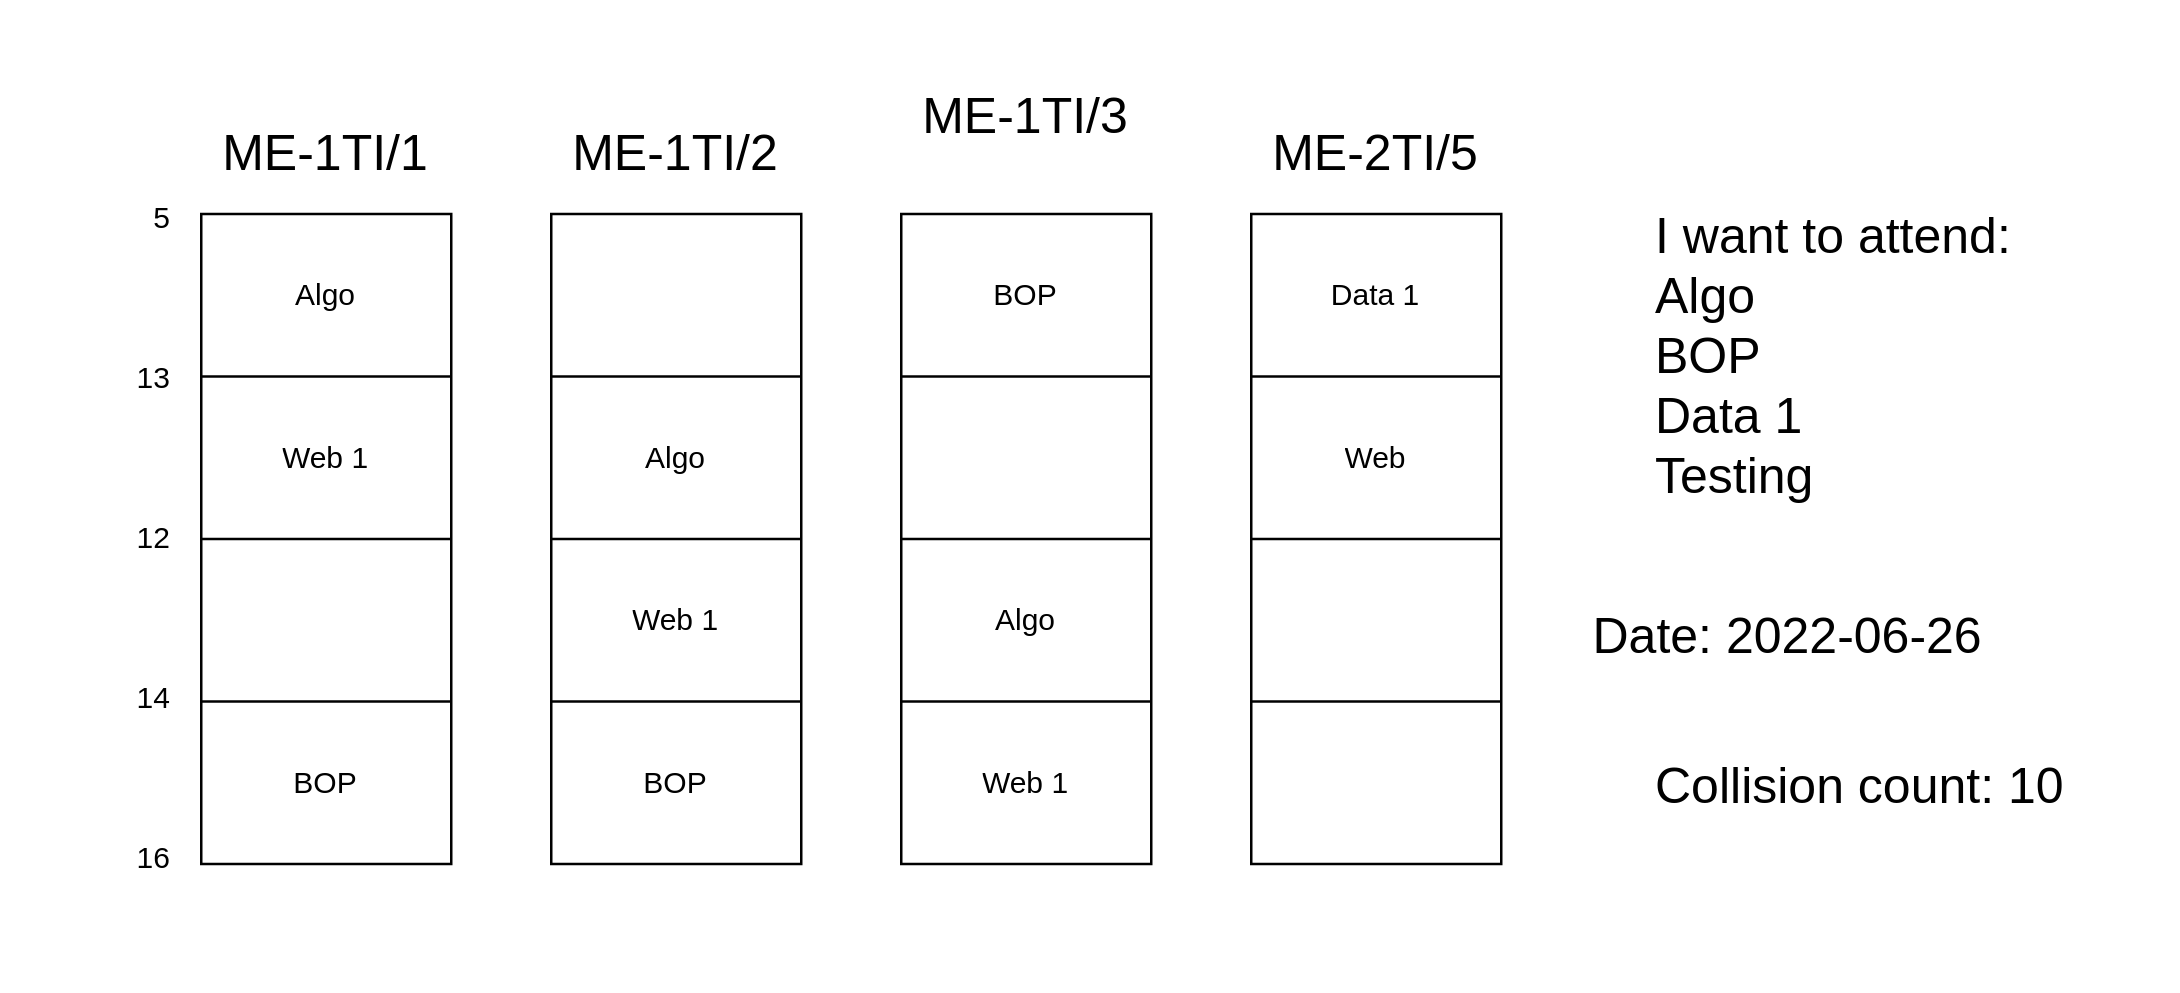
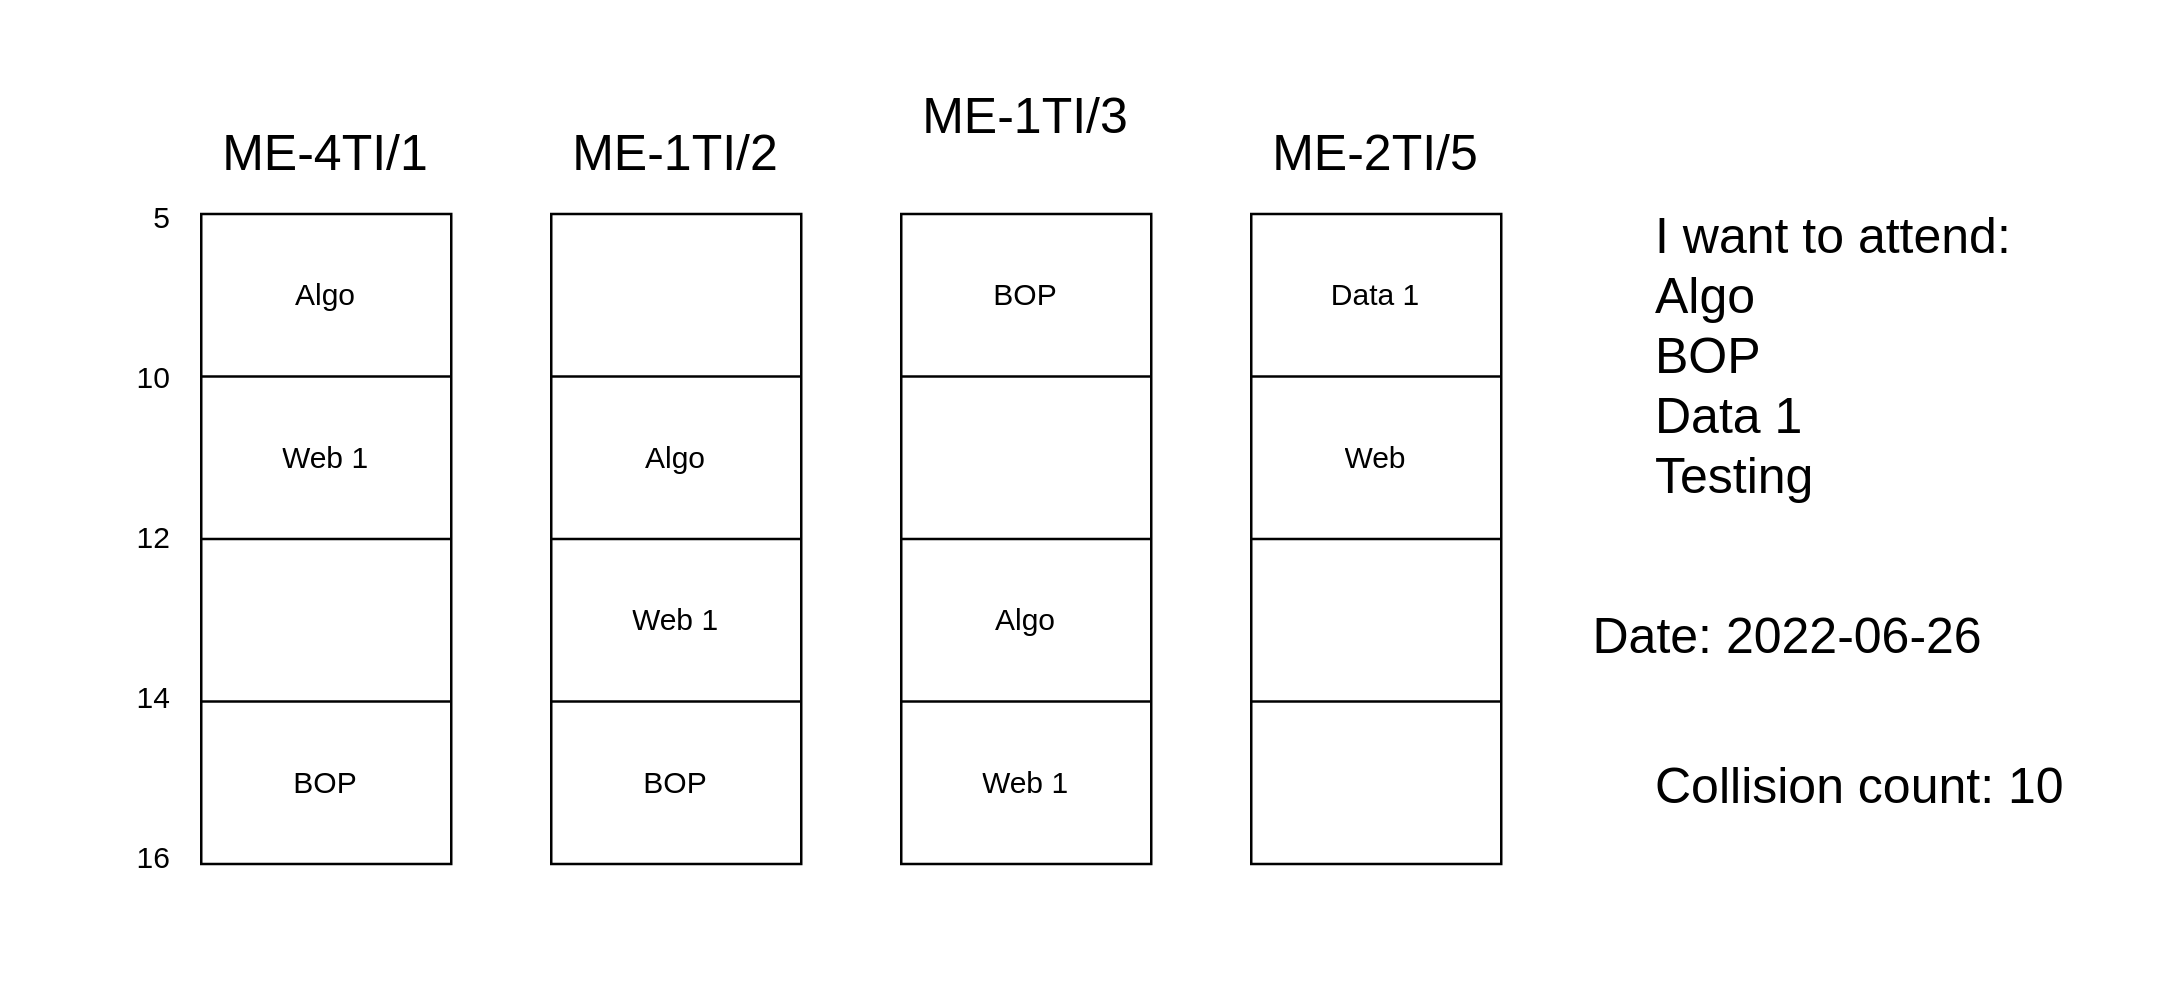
node "ME-1TI/1": label "ME-1TI/1" -> "ME-4TI/1"
node "13": label "13" -> "10"
